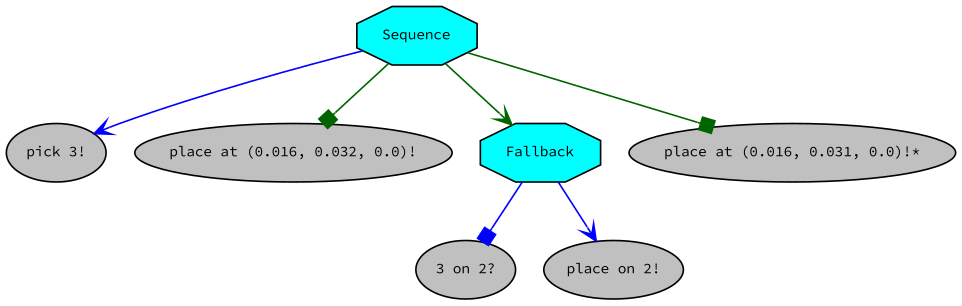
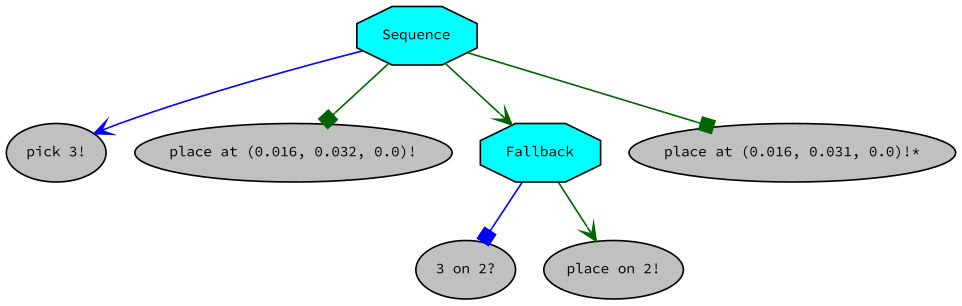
edge "Fallback" -> "place on 2!": color blue -> darkgreen
